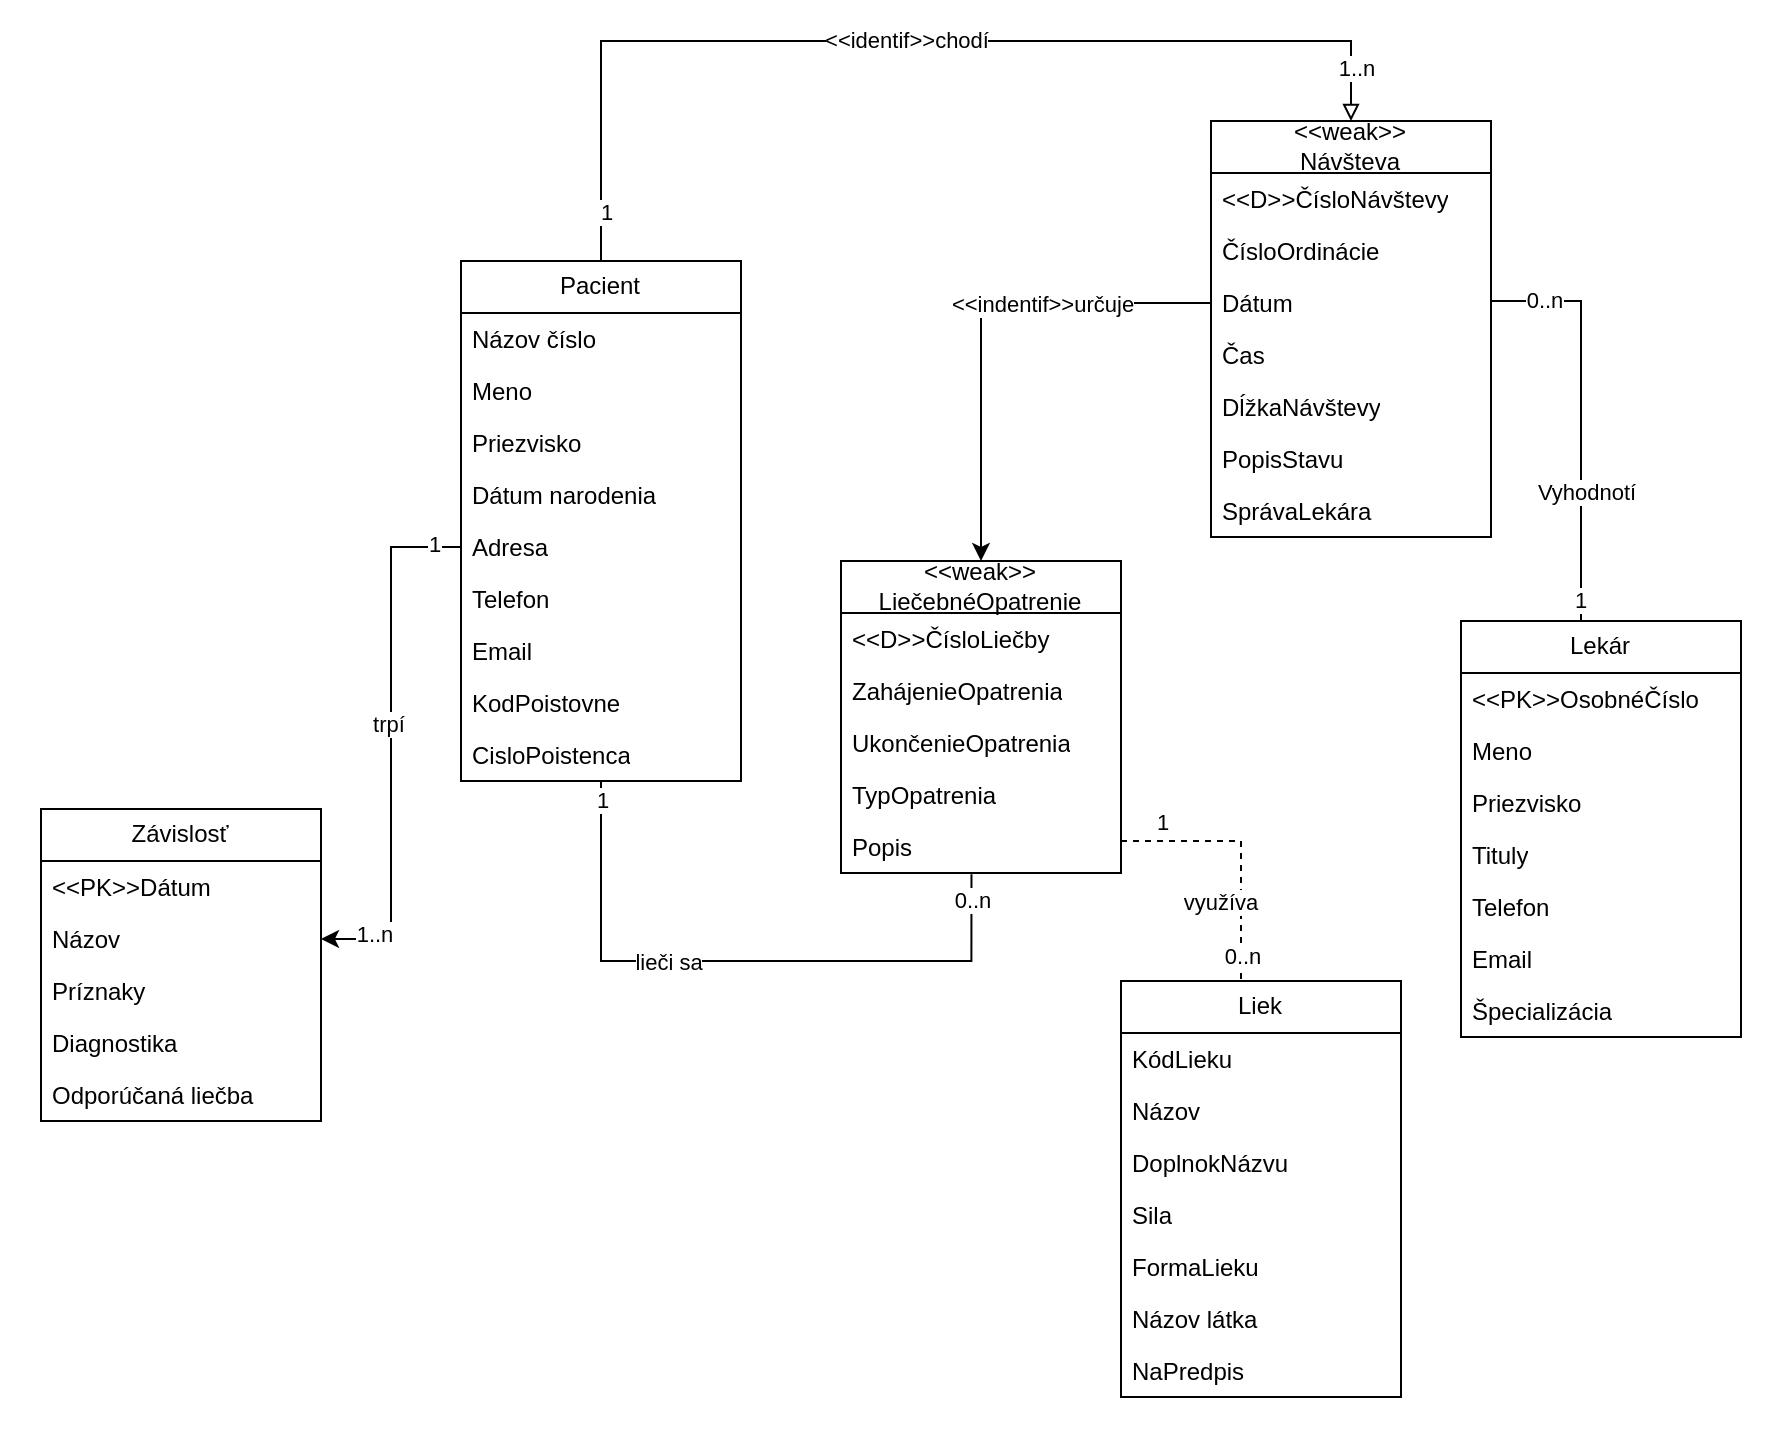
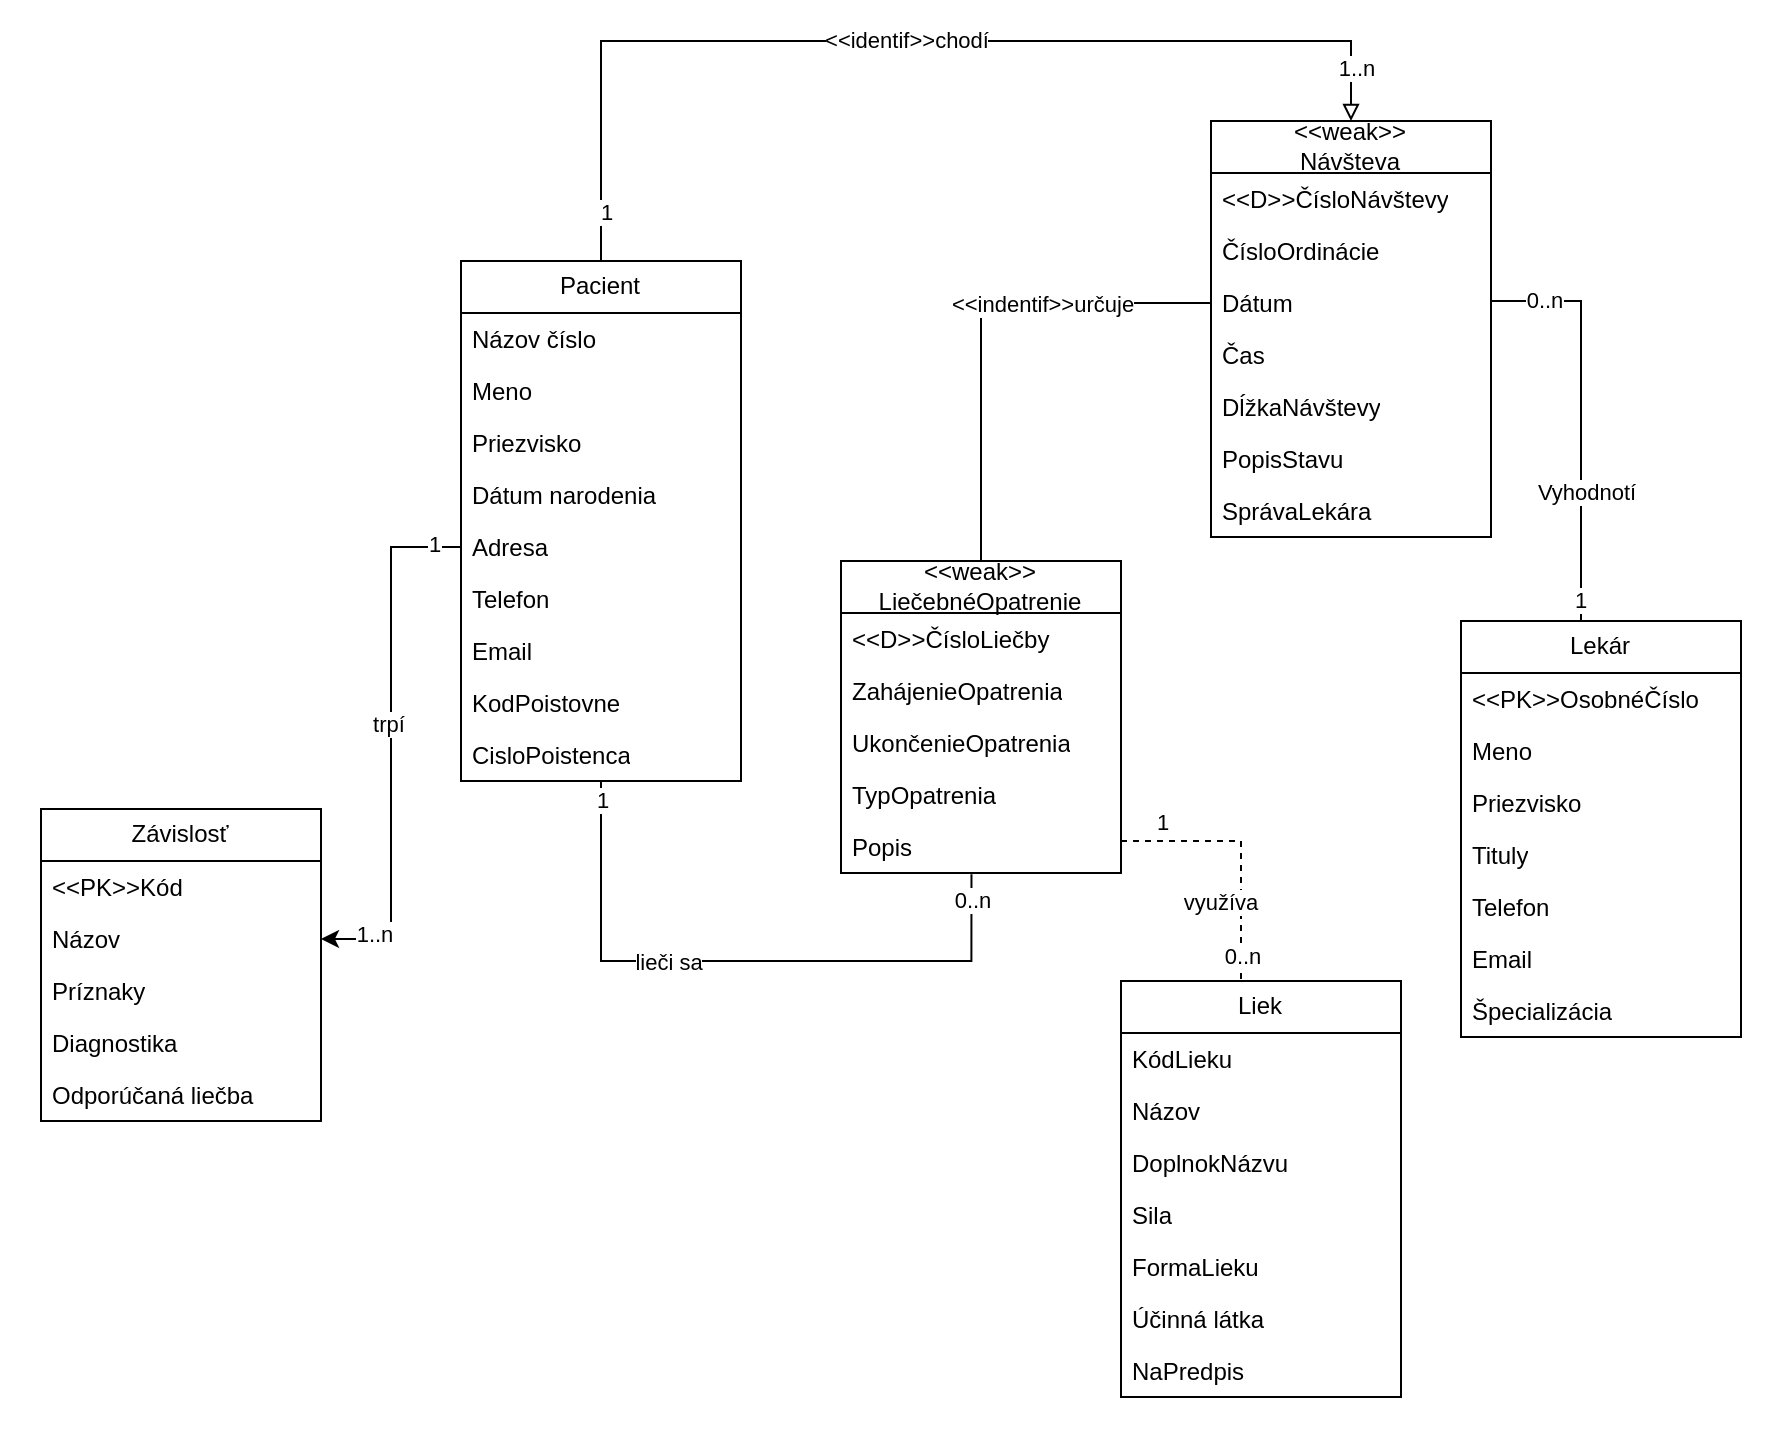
edge "Dátum" -> "<<weak>> LiečebnéOpatrenie": arrowhead classic -> none
node "<<PK>>Dátum": label "<<PK>>Dátum" -> "<<PK>>Kód"
node "Názov látka": label "Názov látka" -> "Účinná látka"
